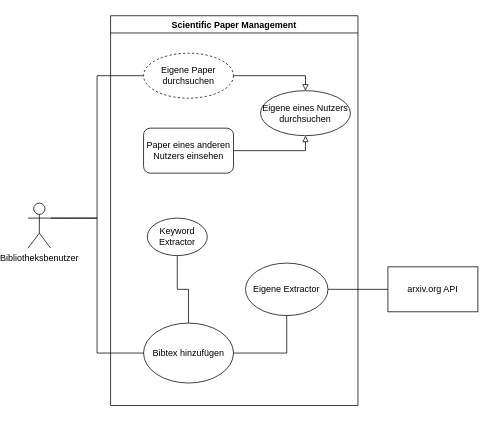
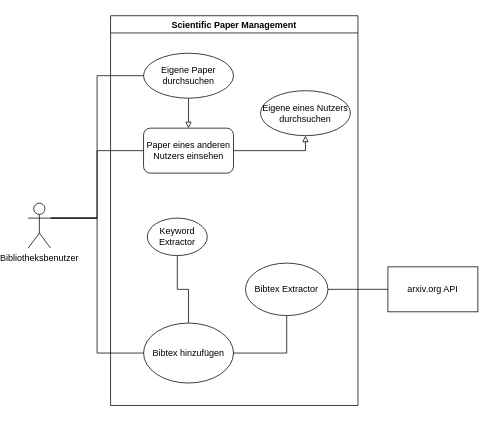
node "Eigene Paper durchsuchen": style dashed -> solid
edge "Eigene Paper durchsuchen" -> "Eigene eines Nutzers durchsuchen": now "Eigene Paper durchsuchen" -> "Paper eines anderen Nutzers einsehen"
edge "Paper eines anderen Nutzers einsehen" -- "Bibliotheksbenutzer": added
node "Eigene Extractor": label "Eigene Extractor" -> "Bibtex Extractor"
